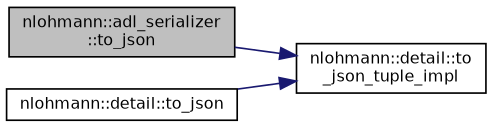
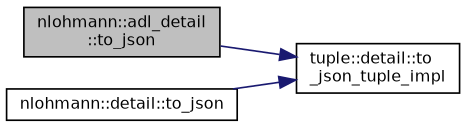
node "nlohmann::adl_serializer ::to_json": label "nlohmann::adl_serializer ::to_json" -> "nlohmann::adl_detail ::to_json"
node "nlohmann::detail::to _json_tuple_impl": label "nlohmann::detail::to _json_tuple_impl" -> "tuple::detail::to _json_tuple_impl"
